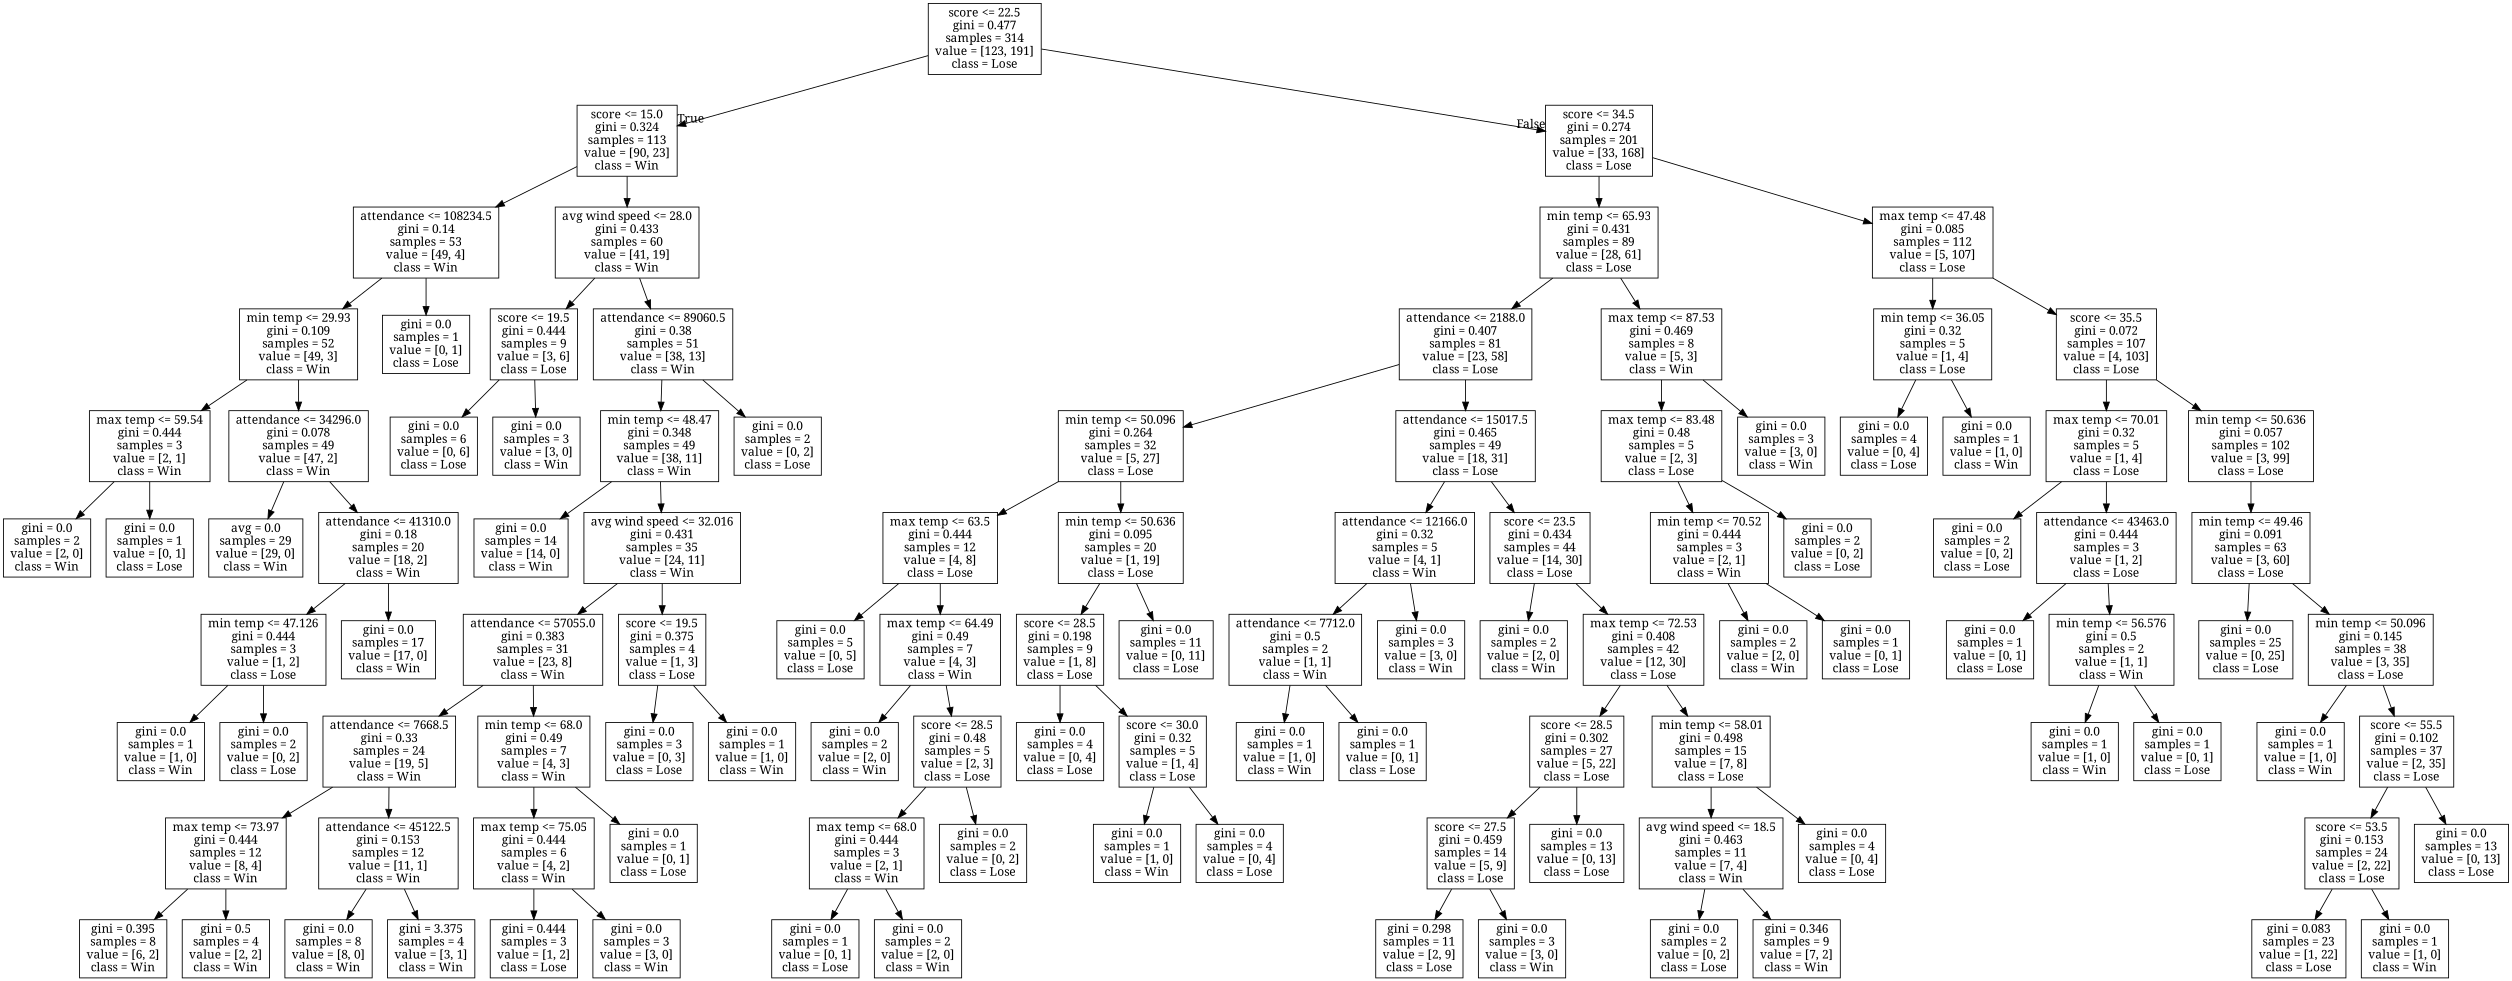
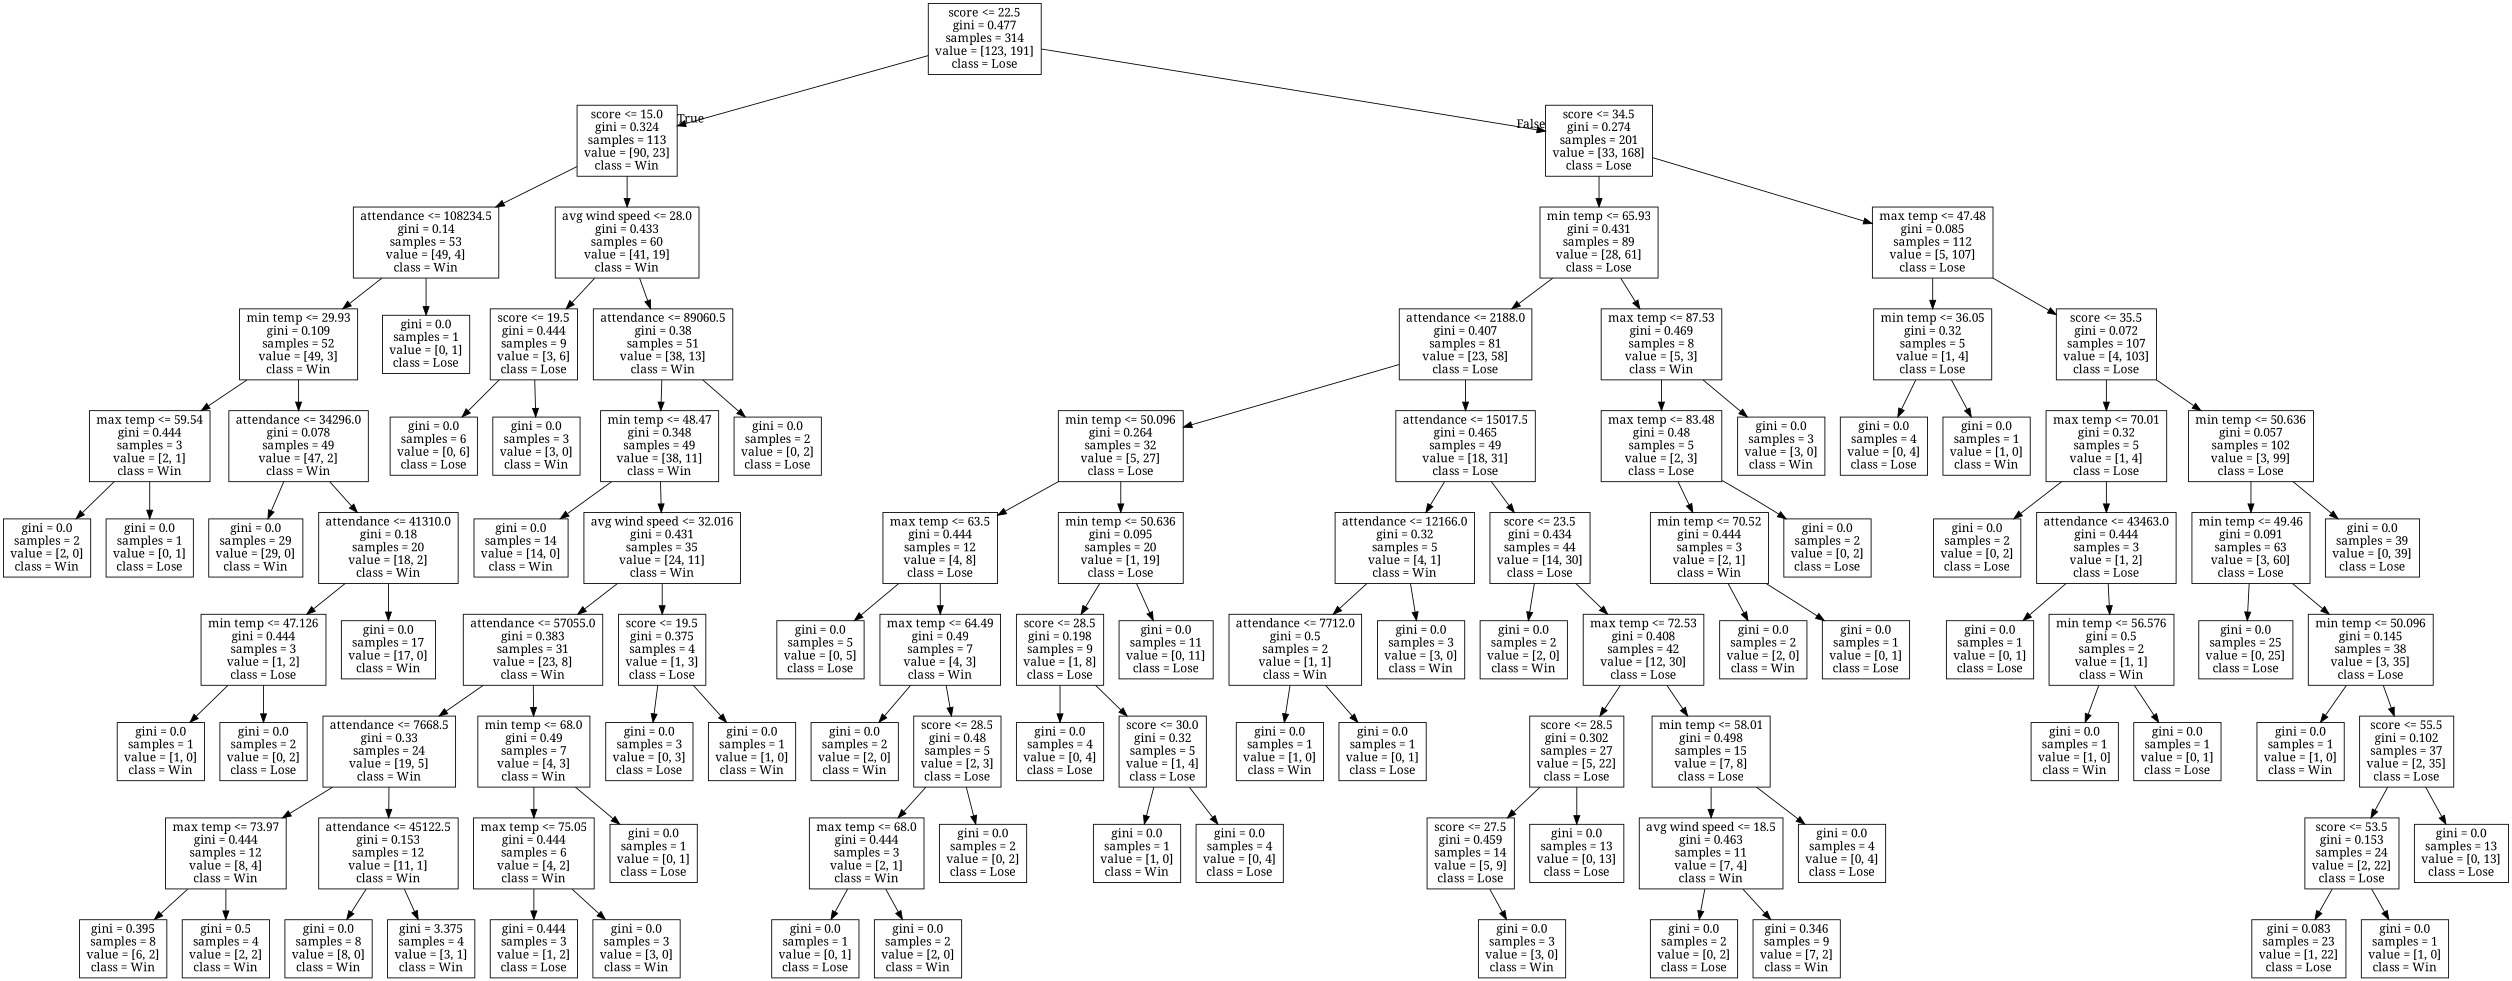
node "avg = 0.0 samples = 29 value = [29, 0] class = Win": label "avg = 0.0 samples = 29 value = [29, 0] class = Win" -> "gini = 0.0 samples = 29 value = [29, 0] class = Win"
node "gini = 0.0 samples = 39 value = [0, 39] class = Lose": added
node "gini = 0.298 samples = 11 value = [2, 9] class = Lose": removed
